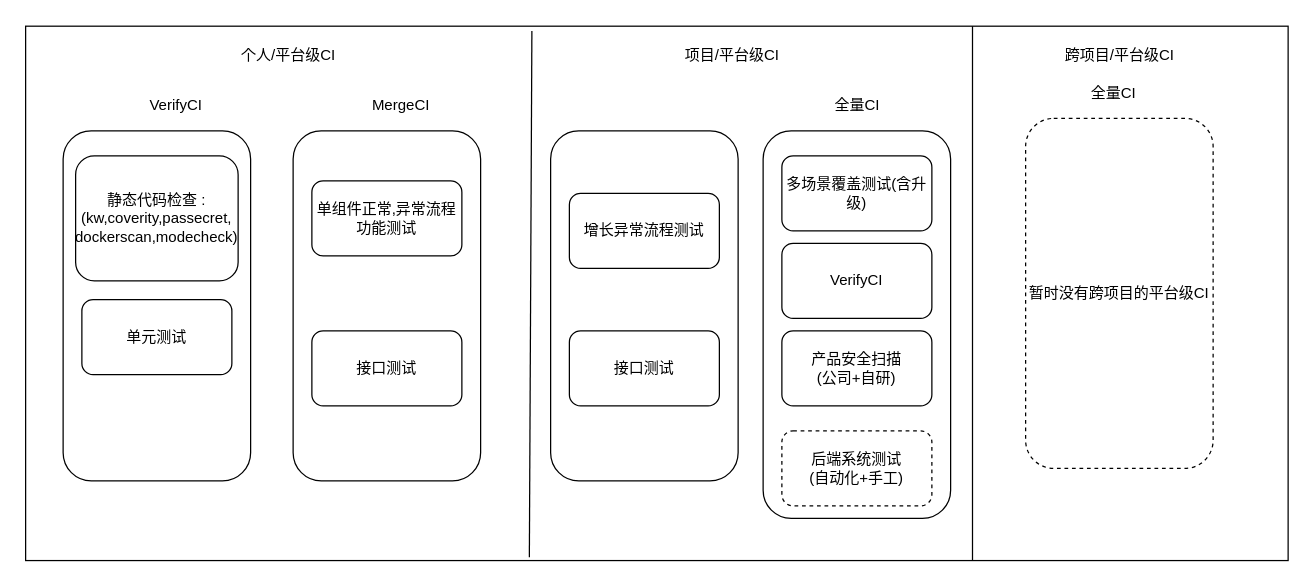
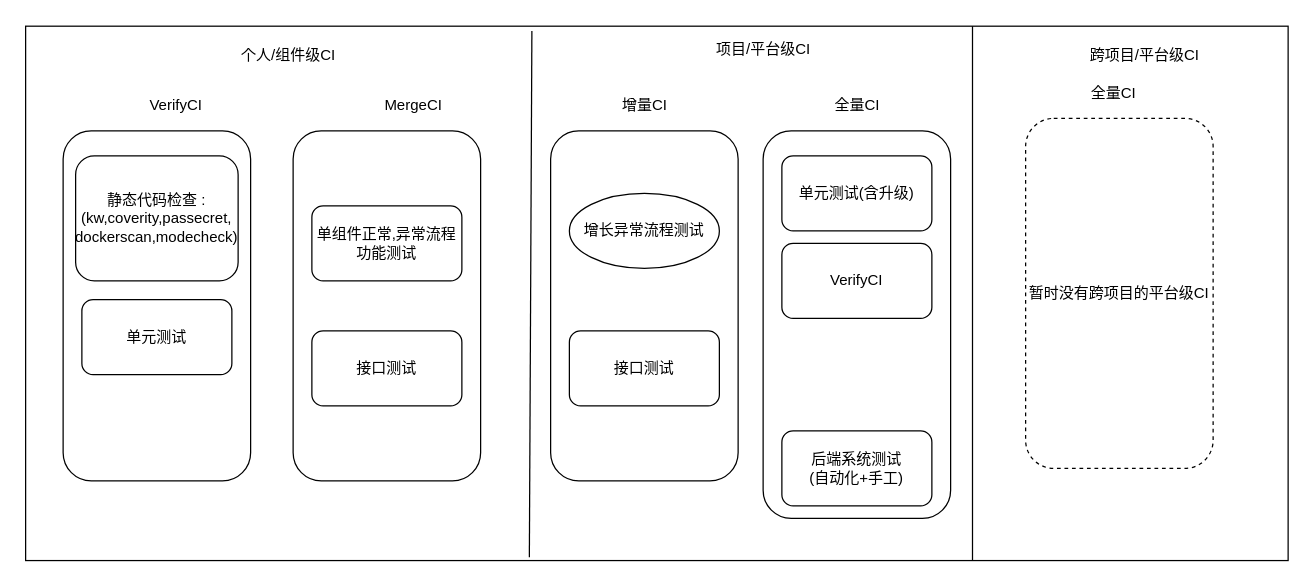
node "个人/平台级CI": label "个人/平台级CI" -> "个人/组件级CI"
node "项目/平台级CI": moved (732, 56) -> (763, 49)
node "跨项目/平台级CI": moved (1119, 56) -> (1144, 56)
node "MergeCI": moved (401, 106) -> (413, 106)
node "增量CI": added
node "多场景覆盖测试(含升级)": label "多场景覆盖测试(含升级)" -> "单元测试(含升级)"
node "单组件正常,异常流程功能测试": moved (387, 218) -> (387, 243)
node "增长异常流程测试": shape rounded rectangle -> ellipse
node "产品安全扫描 (公司+自研)": removed
node "后端系统测试 (自动化+手工)": style dashed -> solid
